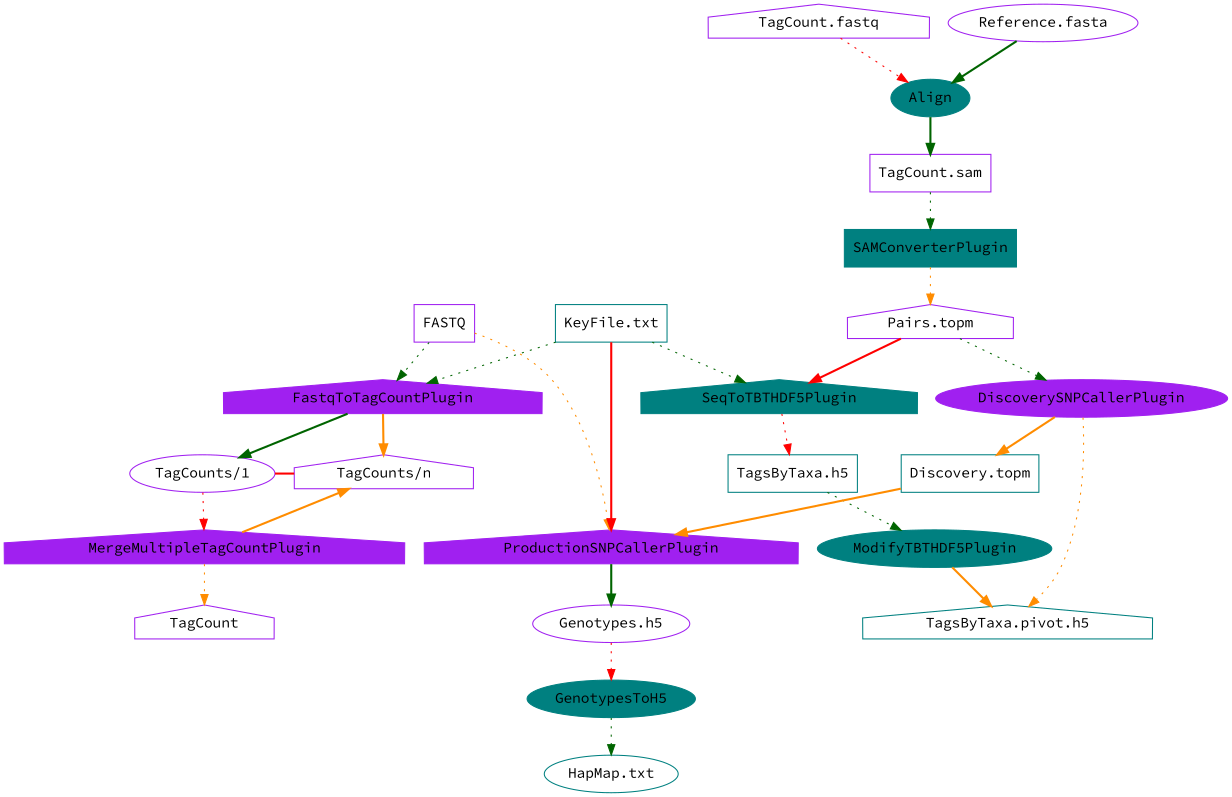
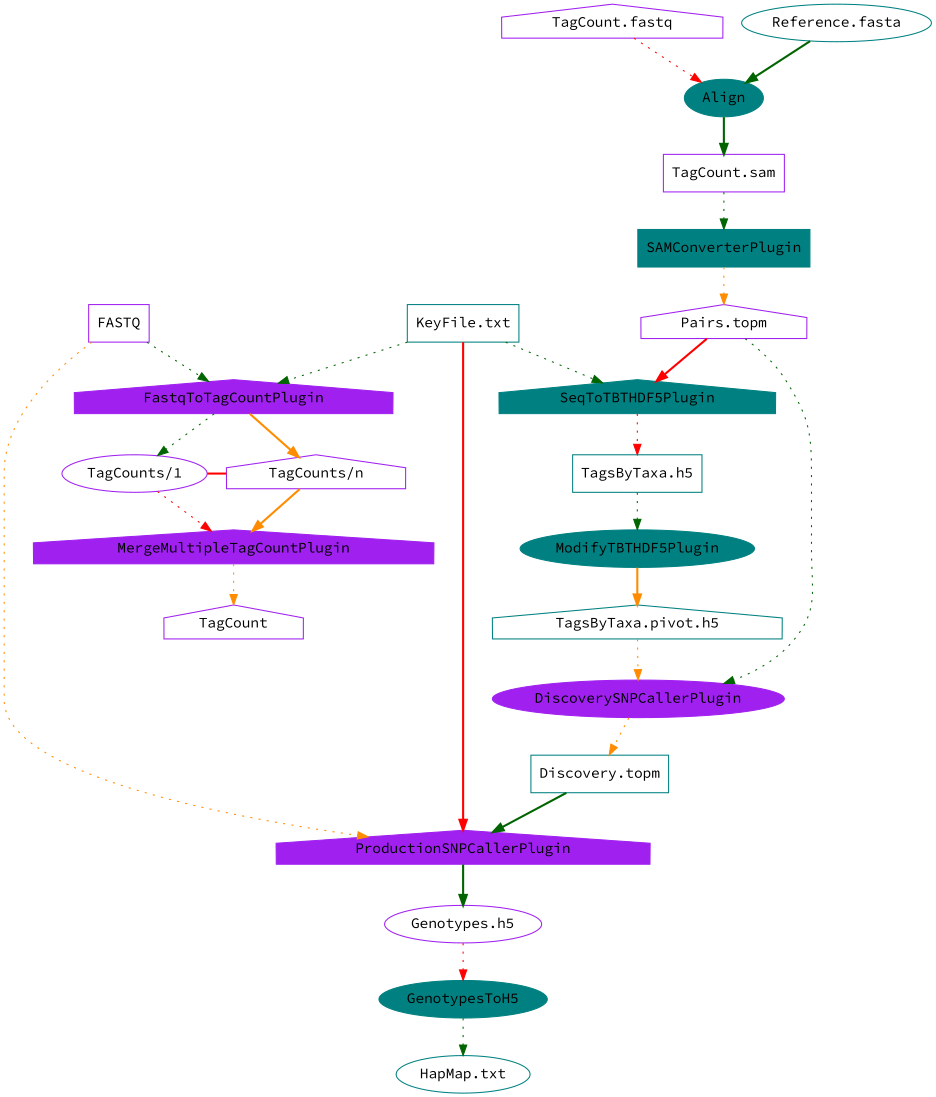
node "Reference.fasta": color purple -> teal
edge "DiscoverySNPCallerPlugin" -> "Discovery.topm": style bold -> dotted
edge "FastqToTagCountPlugin" -> "TagCounts/1": style bold -> dotted
edge "Discovery.topm" -> "ProductionSNPCallerPlugin": color darkorange -> darkgreen
edge "MergeMultipleTagCountPlugin" -> "TagCounts/n": reversed
edge "DiscoverySNPCallerPlugin" -> "TagsByTaxa.pivot.h5": reversed
